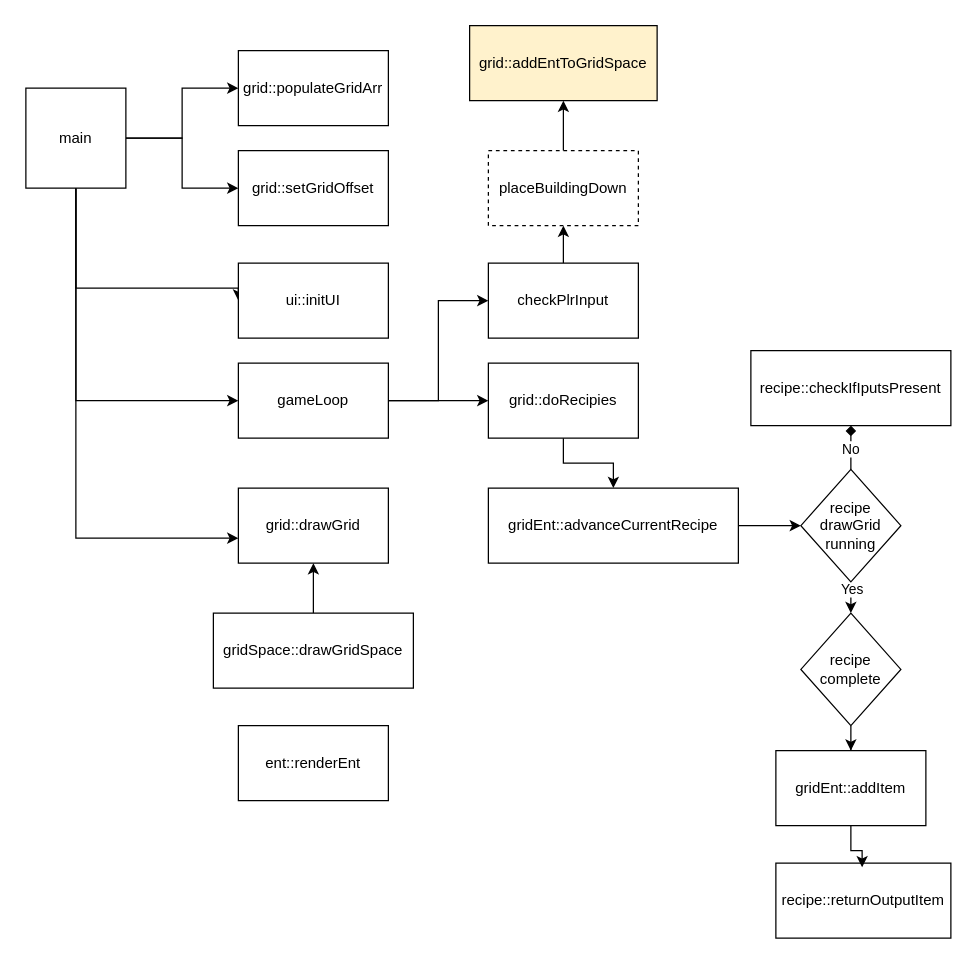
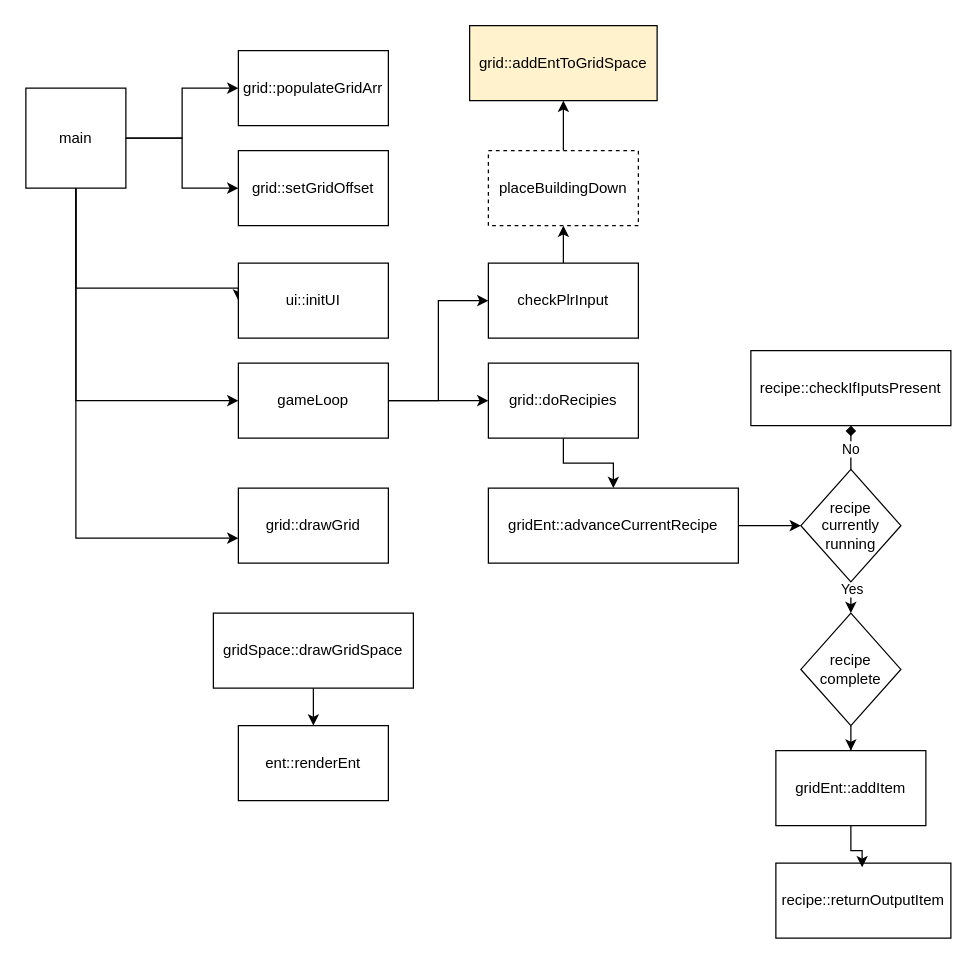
node "recipe drawGrid running": label "recipe drawGrid running" -> "recipe currently running"
edge "gridSpace::drawGridSpace" -> "grid::drawGrid": now "gridSpace::drawGridSpace" -> "ent::renderEnt"
